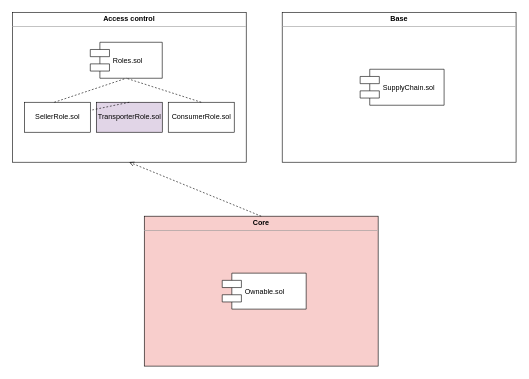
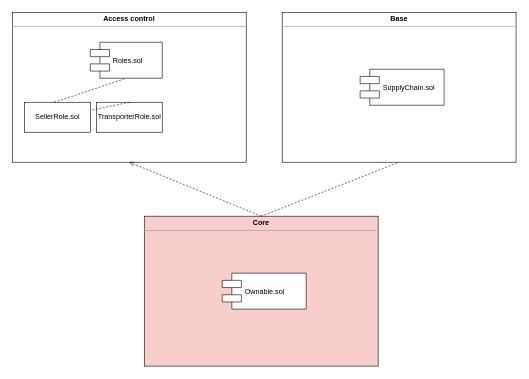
edge "Roles.sol" -- "ConsumerRole.sol": removed
node "TransporterRole.sol": fillcolor #e1d5e7 -> #ffffff
node "ConsumerRole.sol": removed
edge "Base" -- "Core": added
